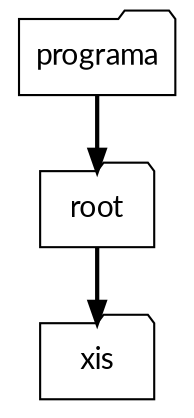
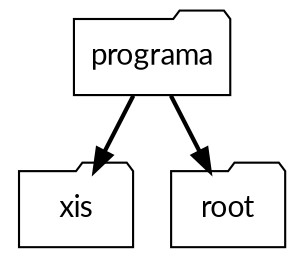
edge "root" -> "xis": now "programa" -> "xis"
